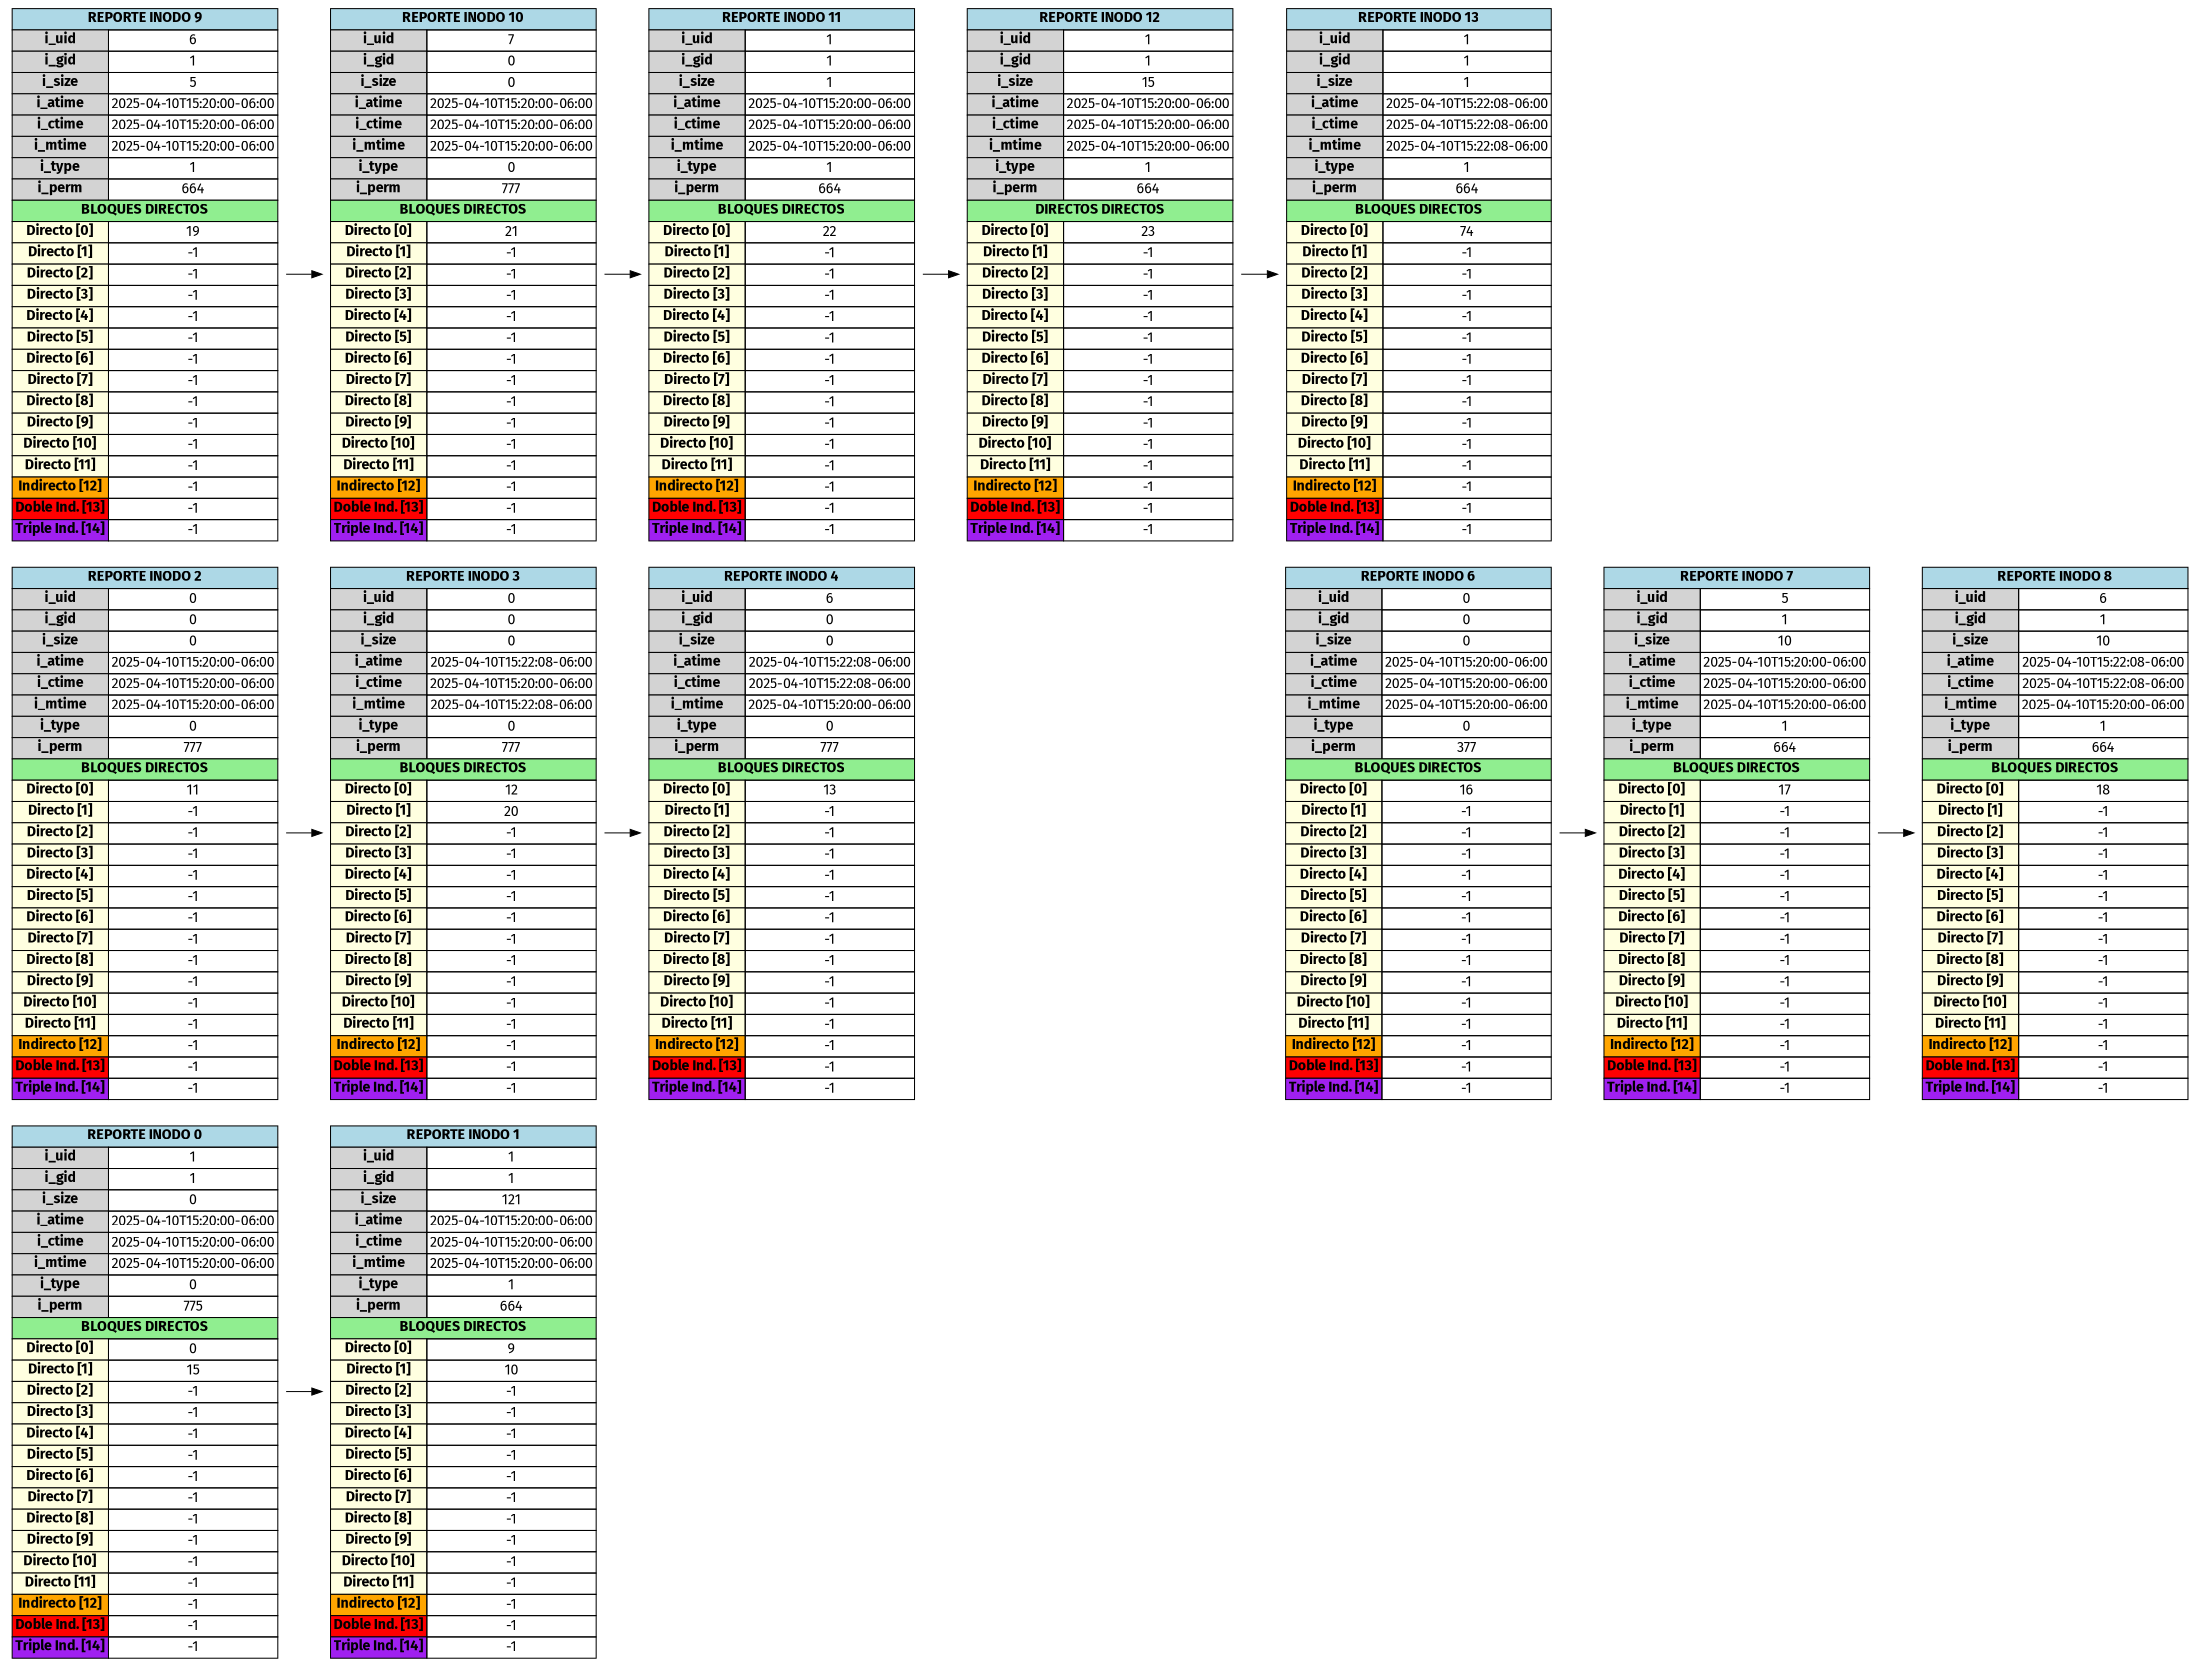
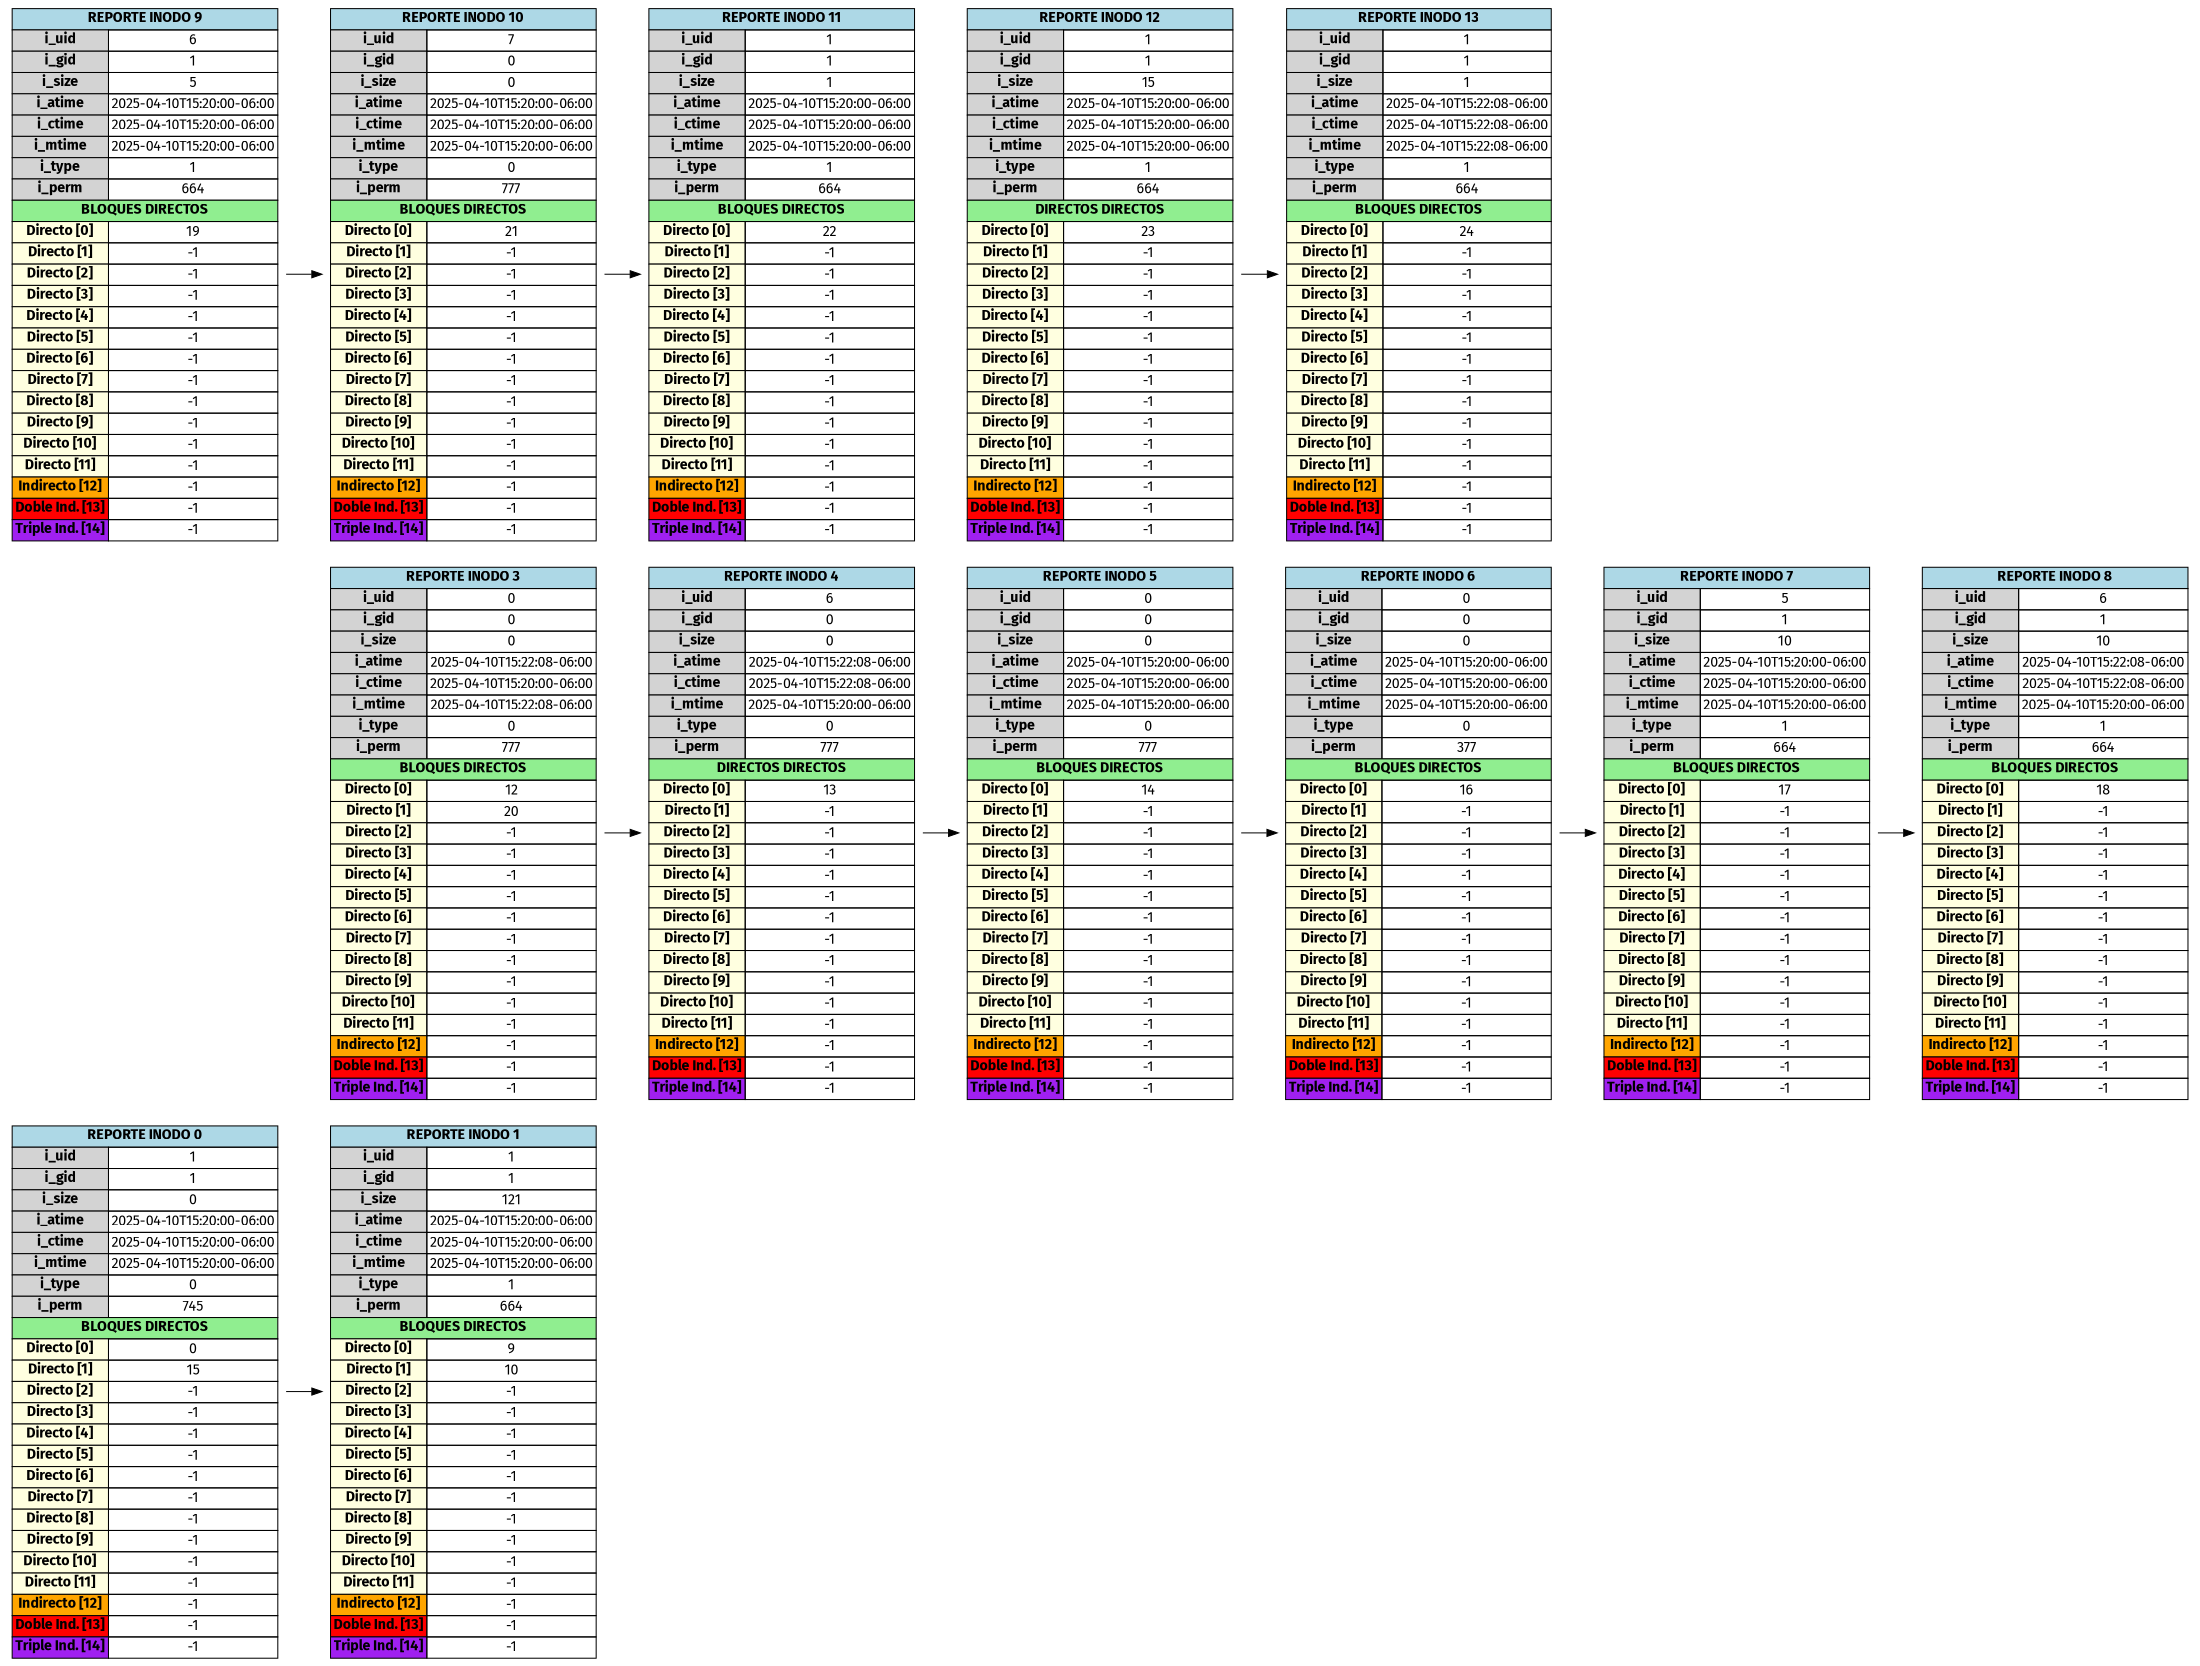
node "REPORTE INODO 13": text "74" -> "24"
edge "REPORTE INODO 11" -> "REPORTE INODO 12": removed
node "REPORTE INODO 4": text "BLOQUES DIRECTOS" -> "DIRECTOS DIRECTOS"
node "REPORTE INODO 2": removed
node "REPORTE INODO 5": added
node "REPORTE INODO 0": text "775" -> "745"
